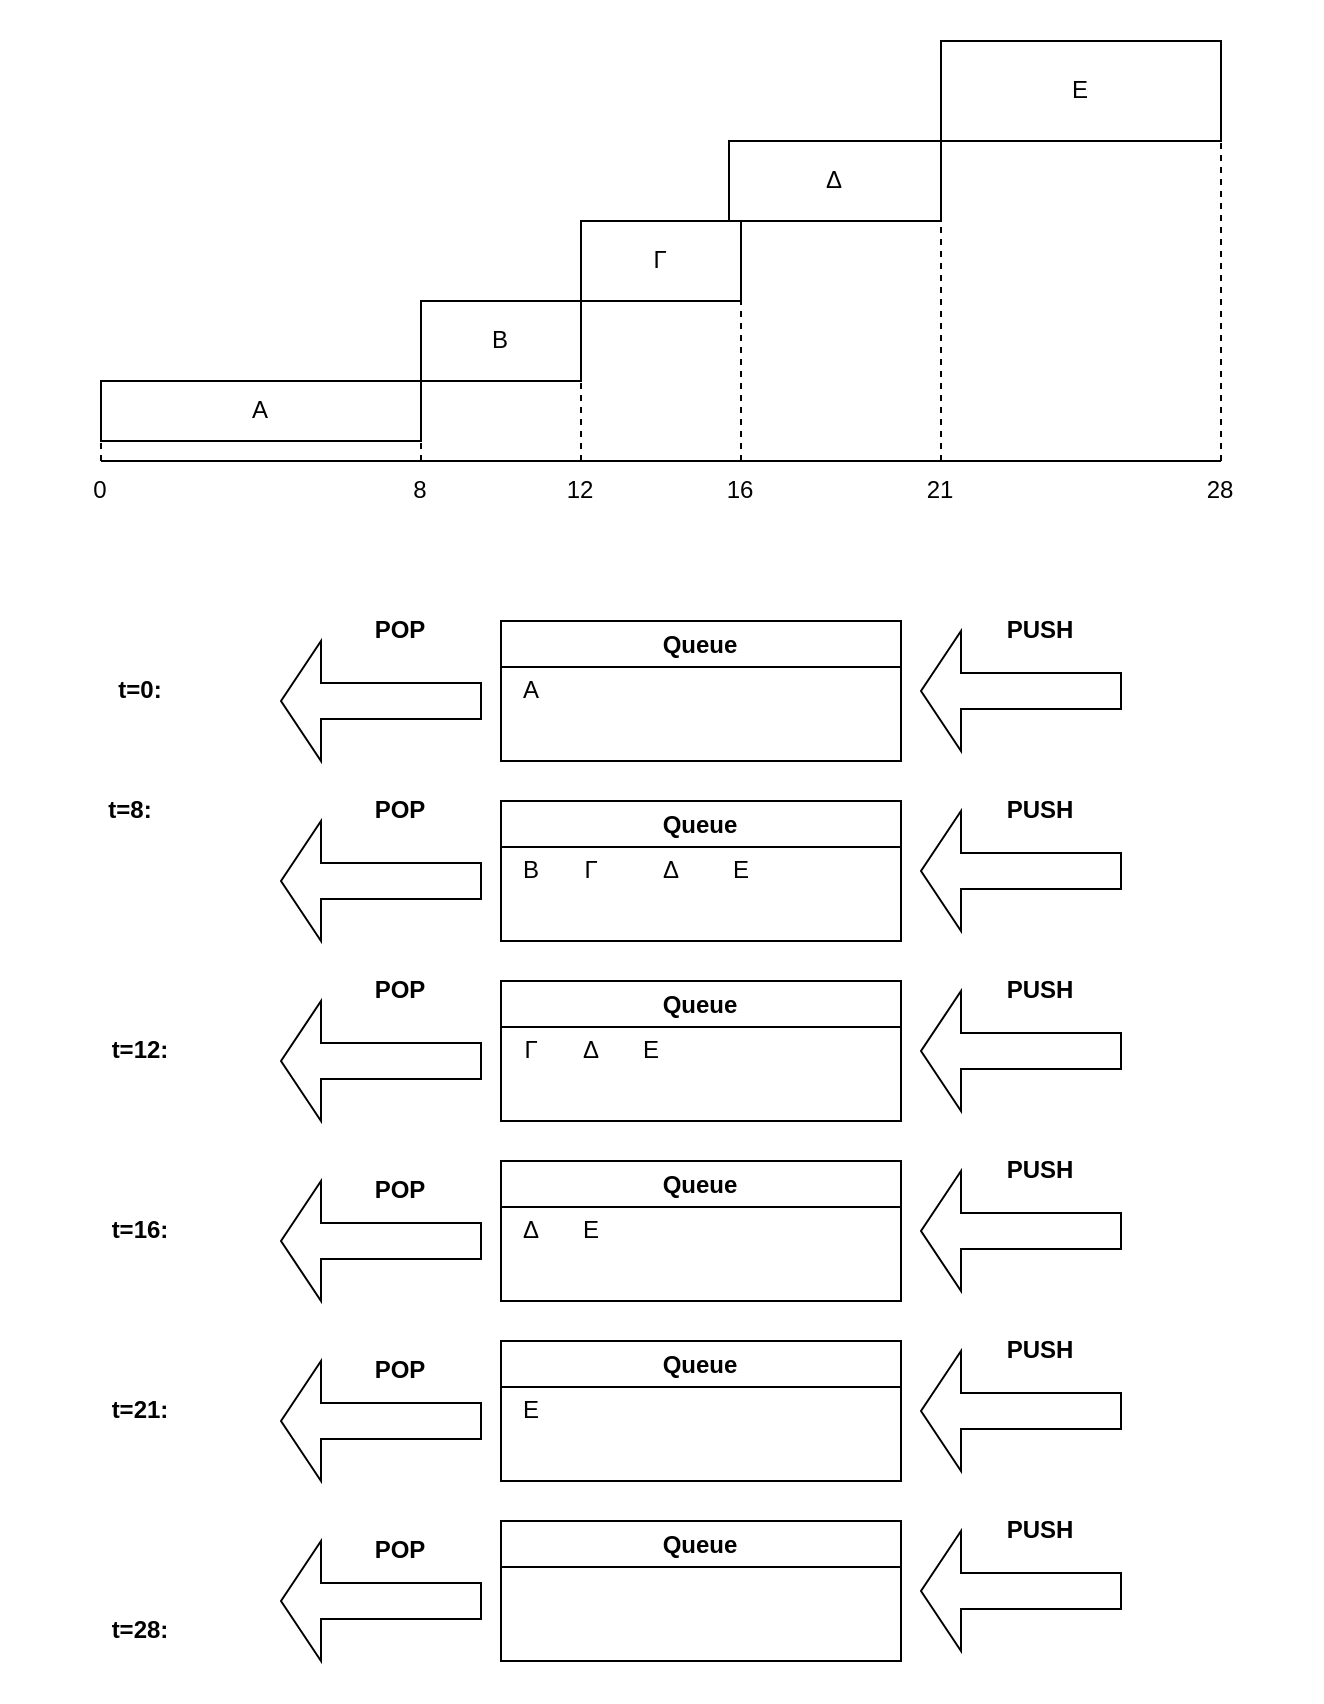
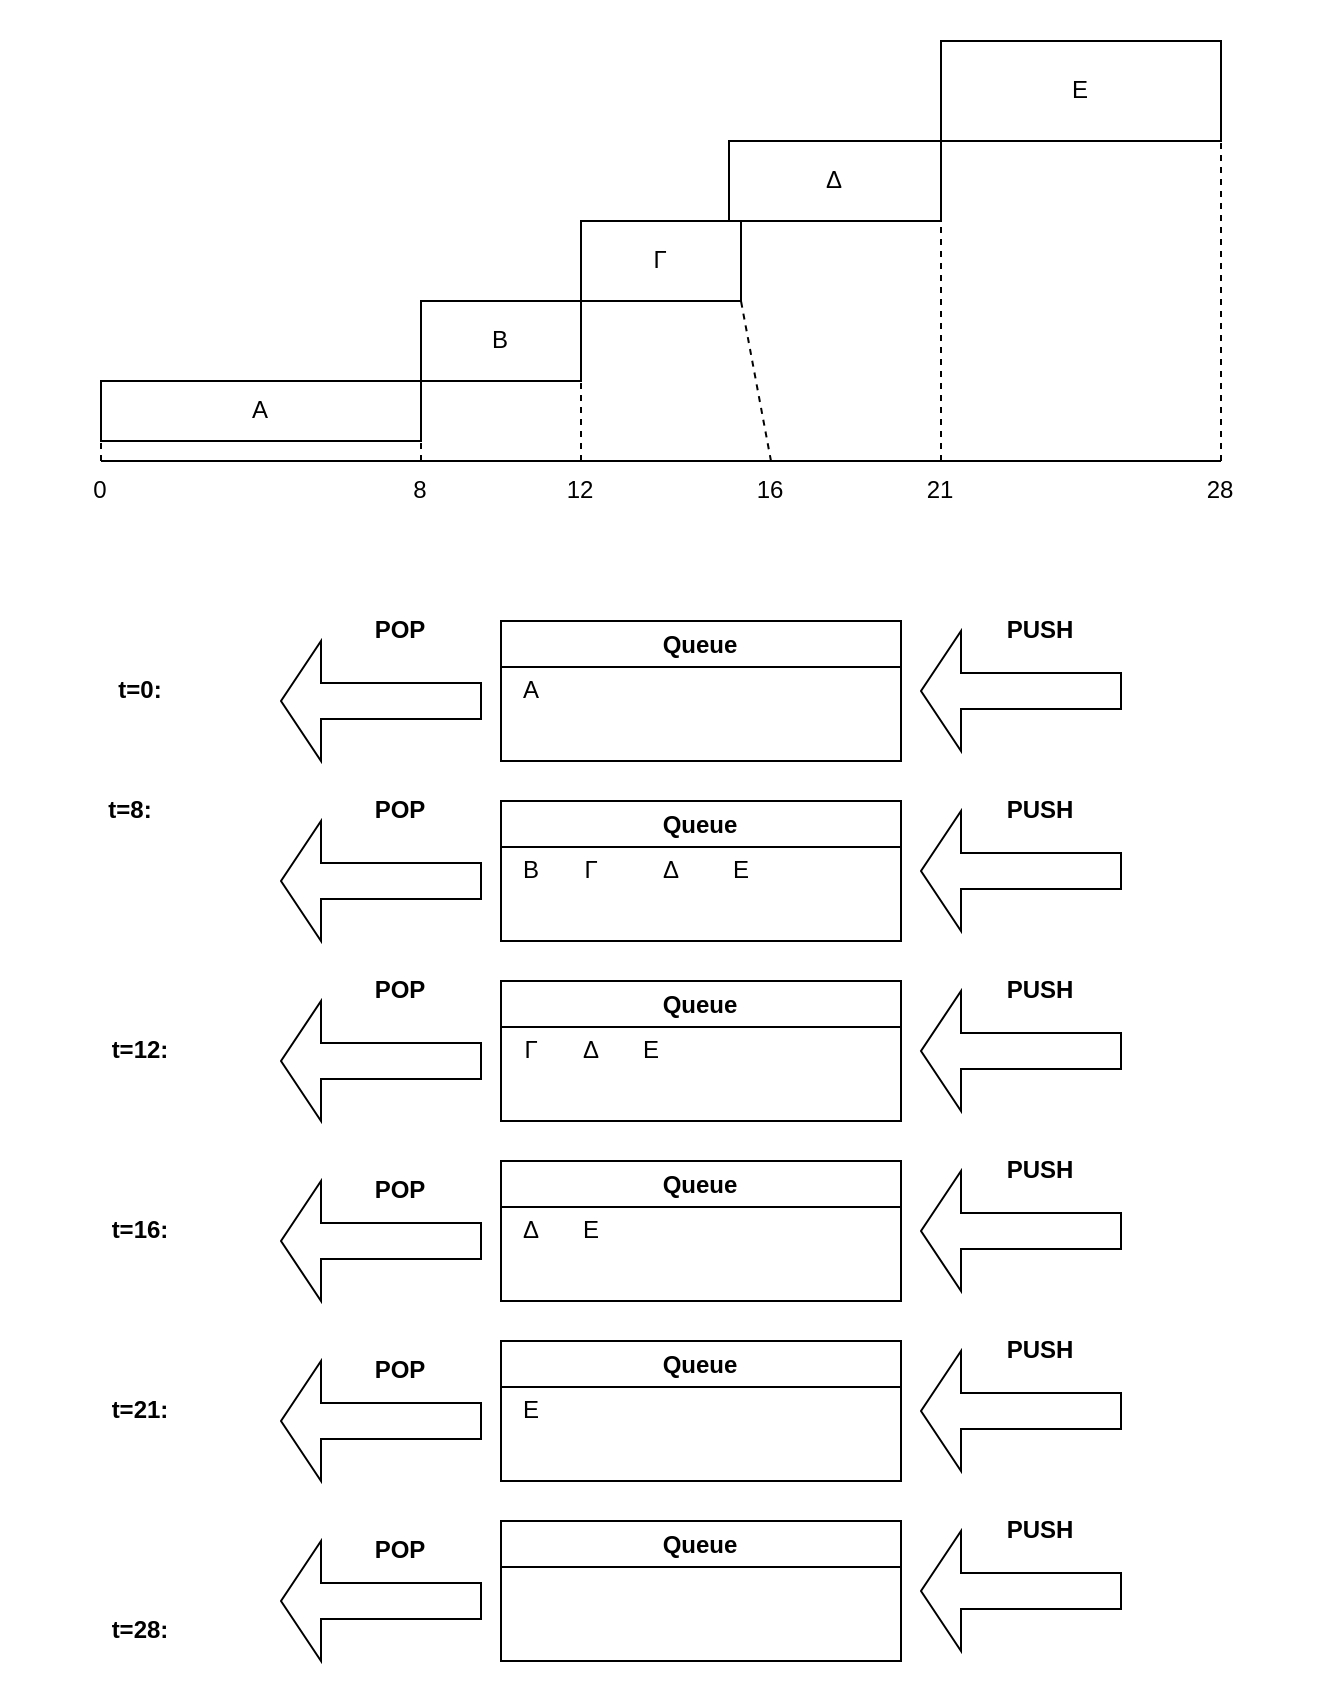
node "16": moved (741, 491) -> (771, 491)
